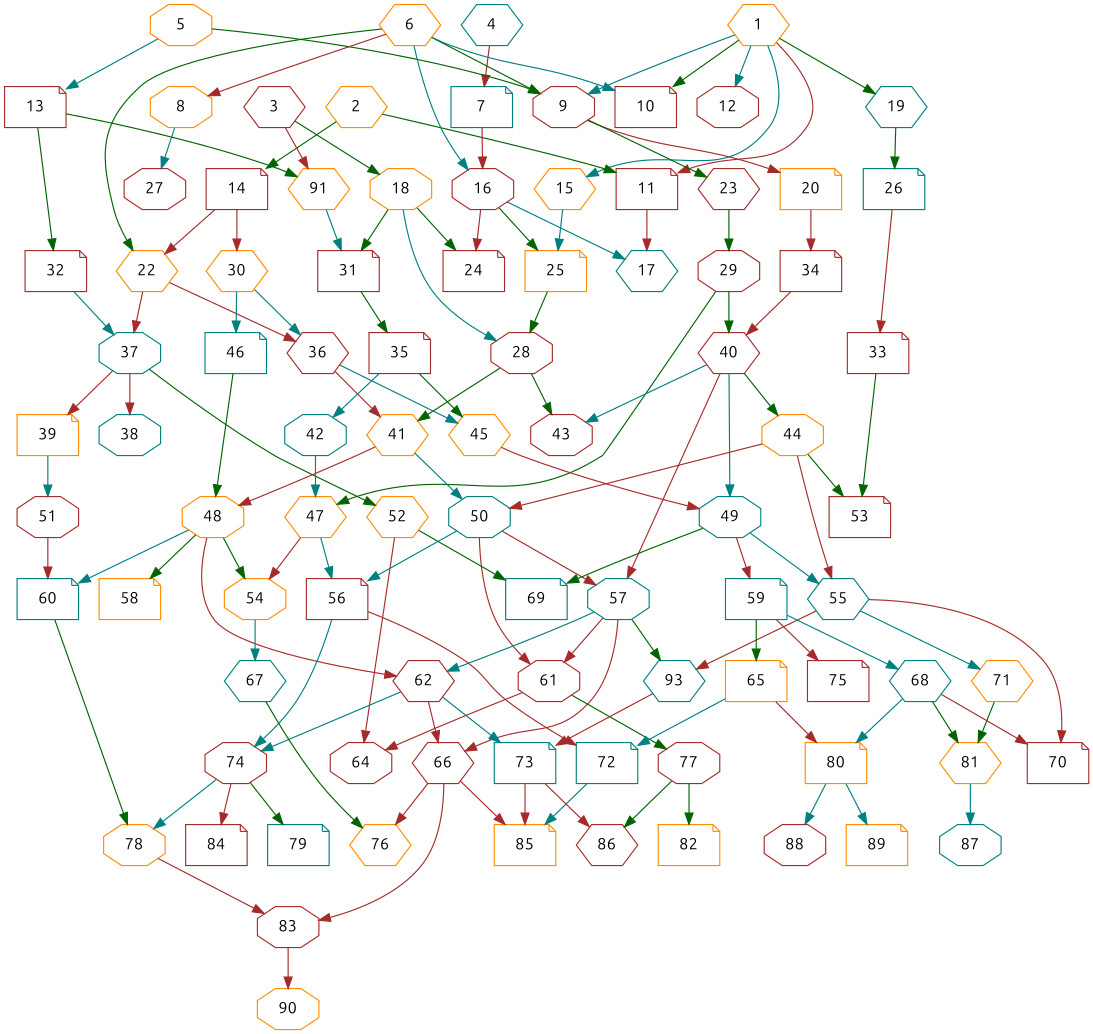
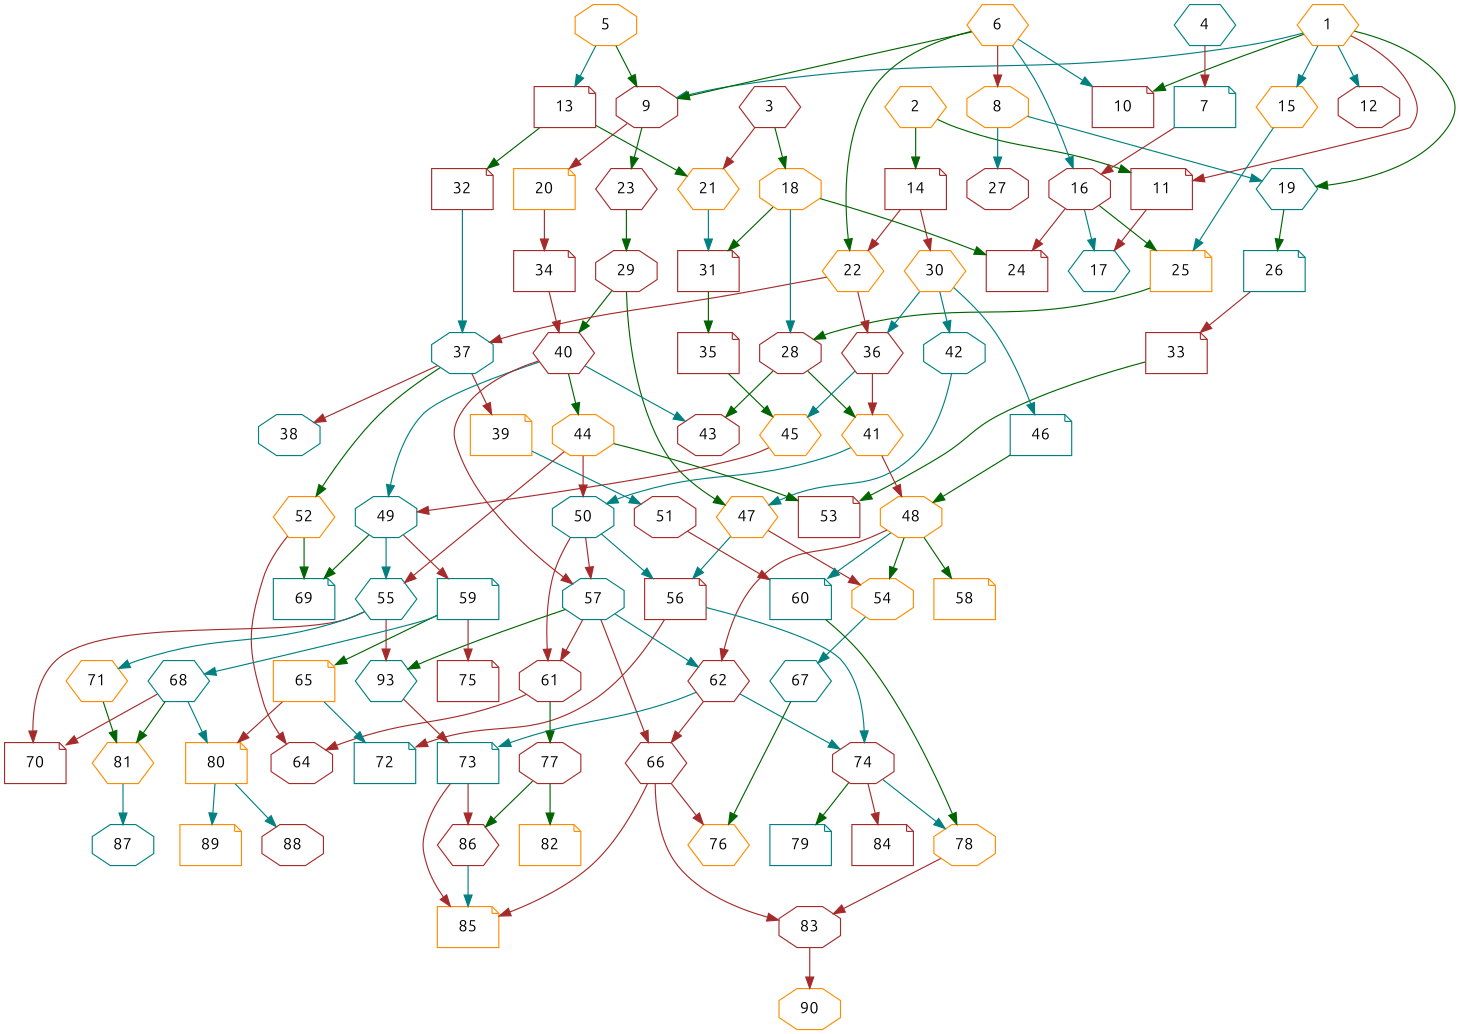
edge "8" -> "19": added
node "91": label "91" -> "21"
edge "35" -> "42": now "30" -> "42"
edge "72" -> "85": now "86" -> "85"
